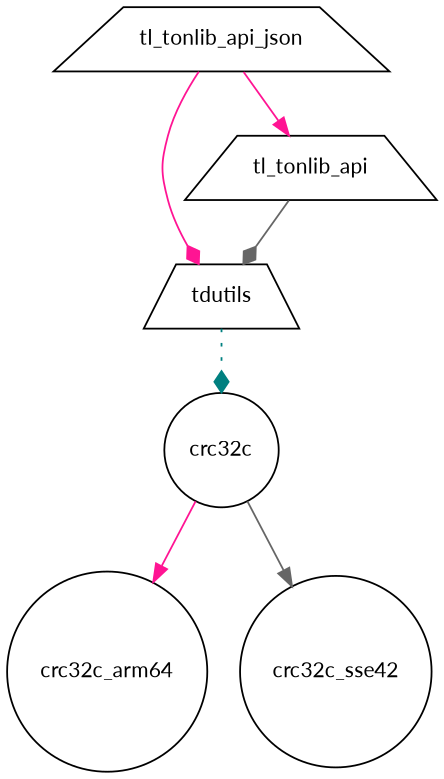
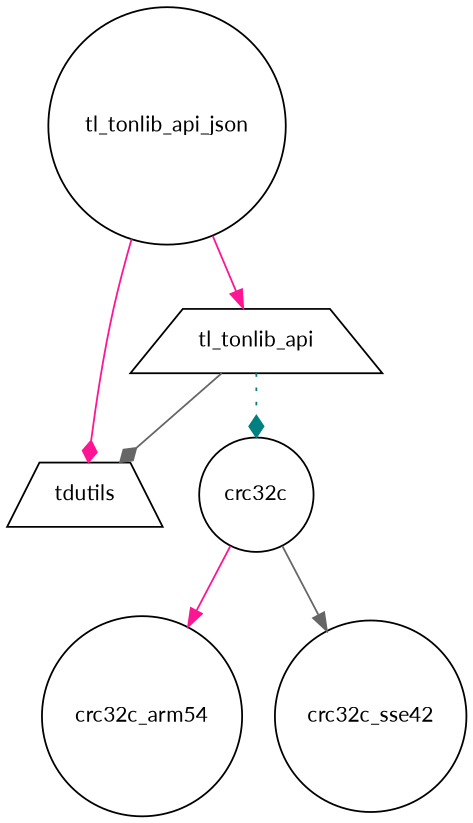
node "tl_tonlib_api_json": shape trapezium -> circle
edge "tdutils" -> "crc32c": now "tl_tonlib_api" -> "crc32c"
node "crc32c_arm64": label "crc32c_arm64" -> "crc32c_arm54"
